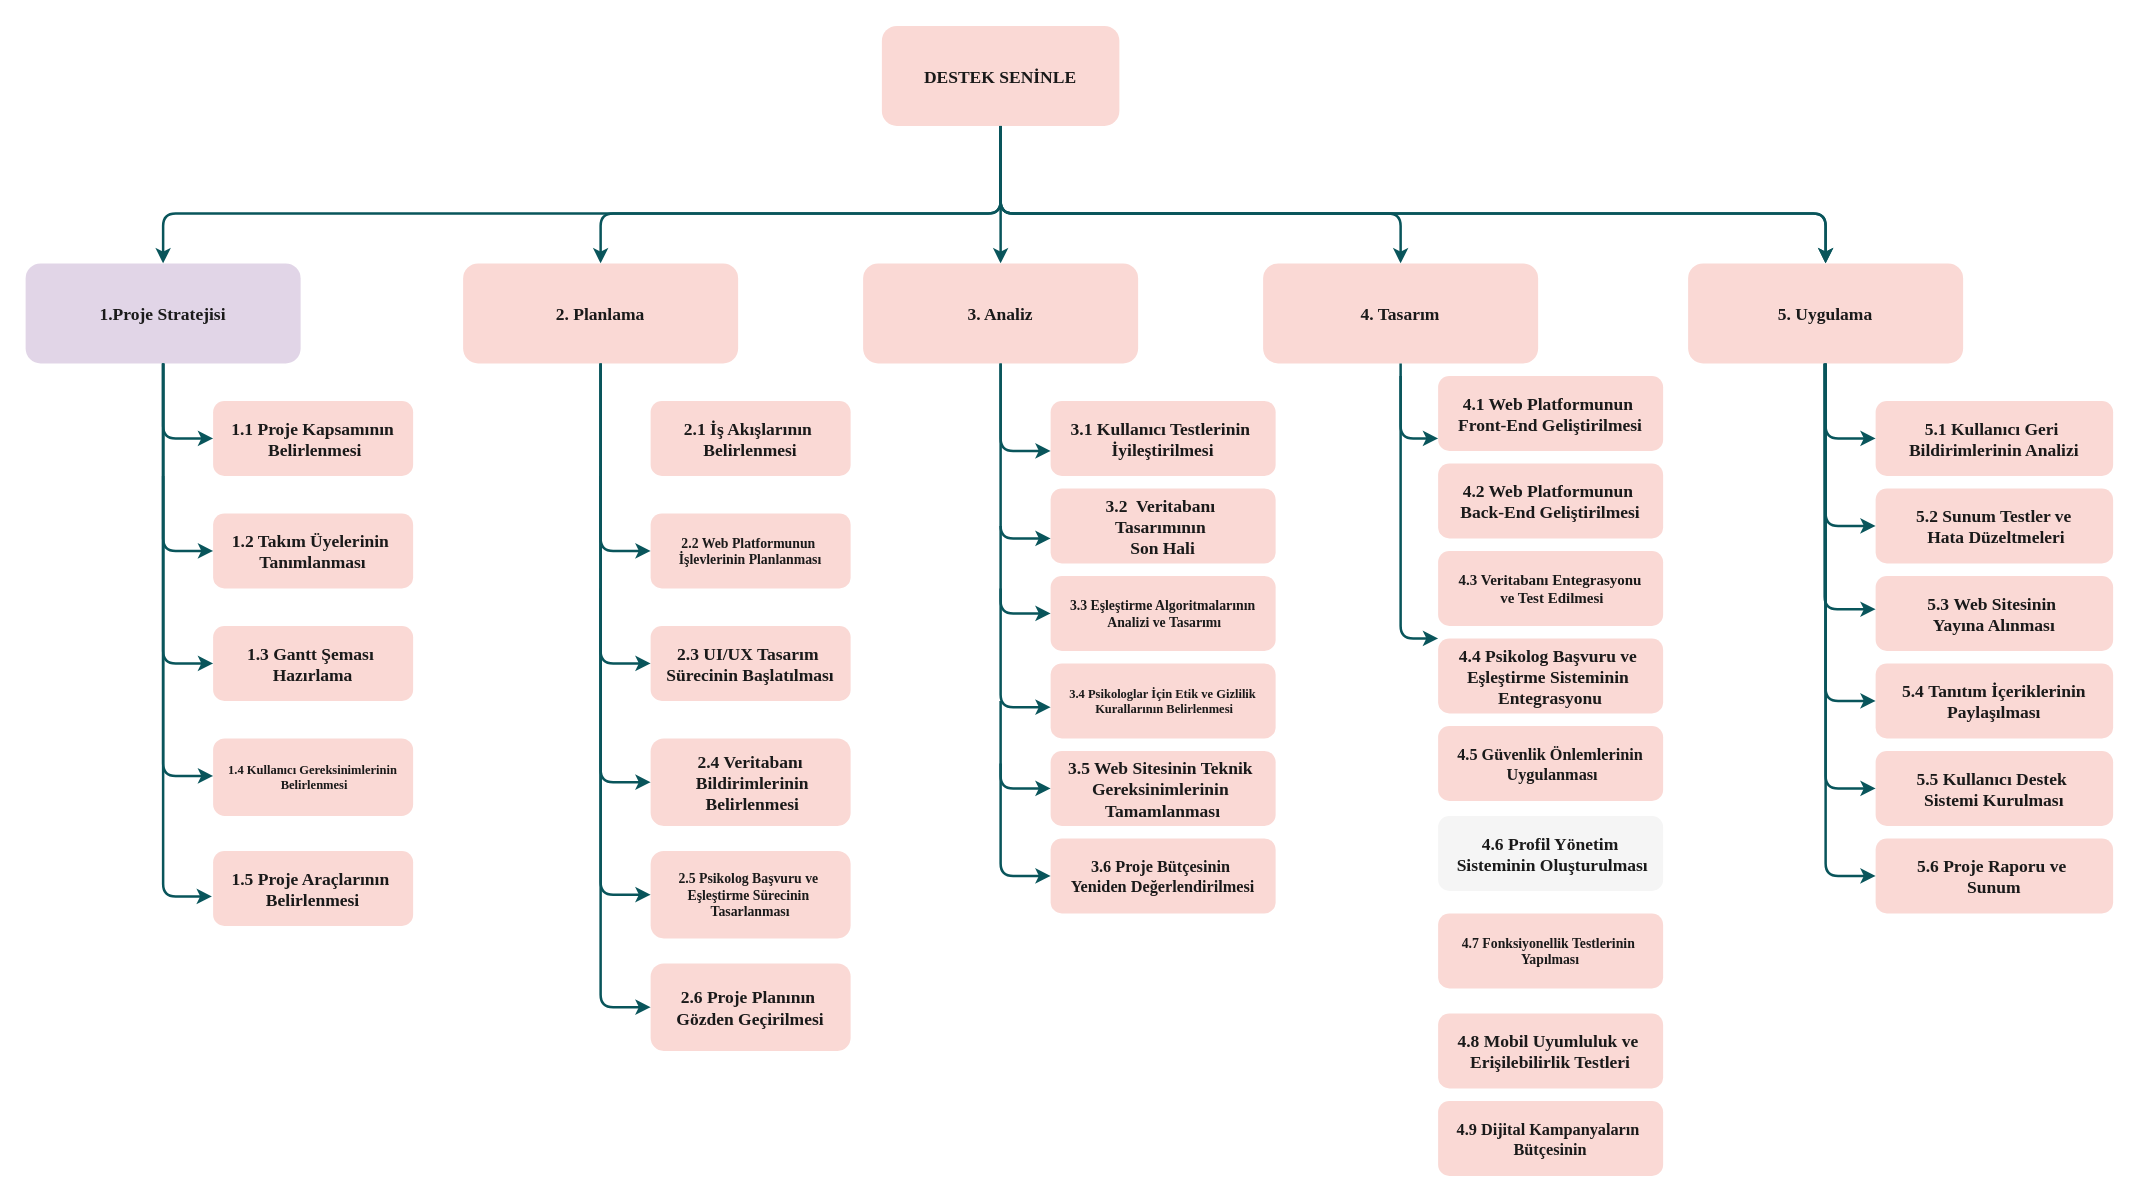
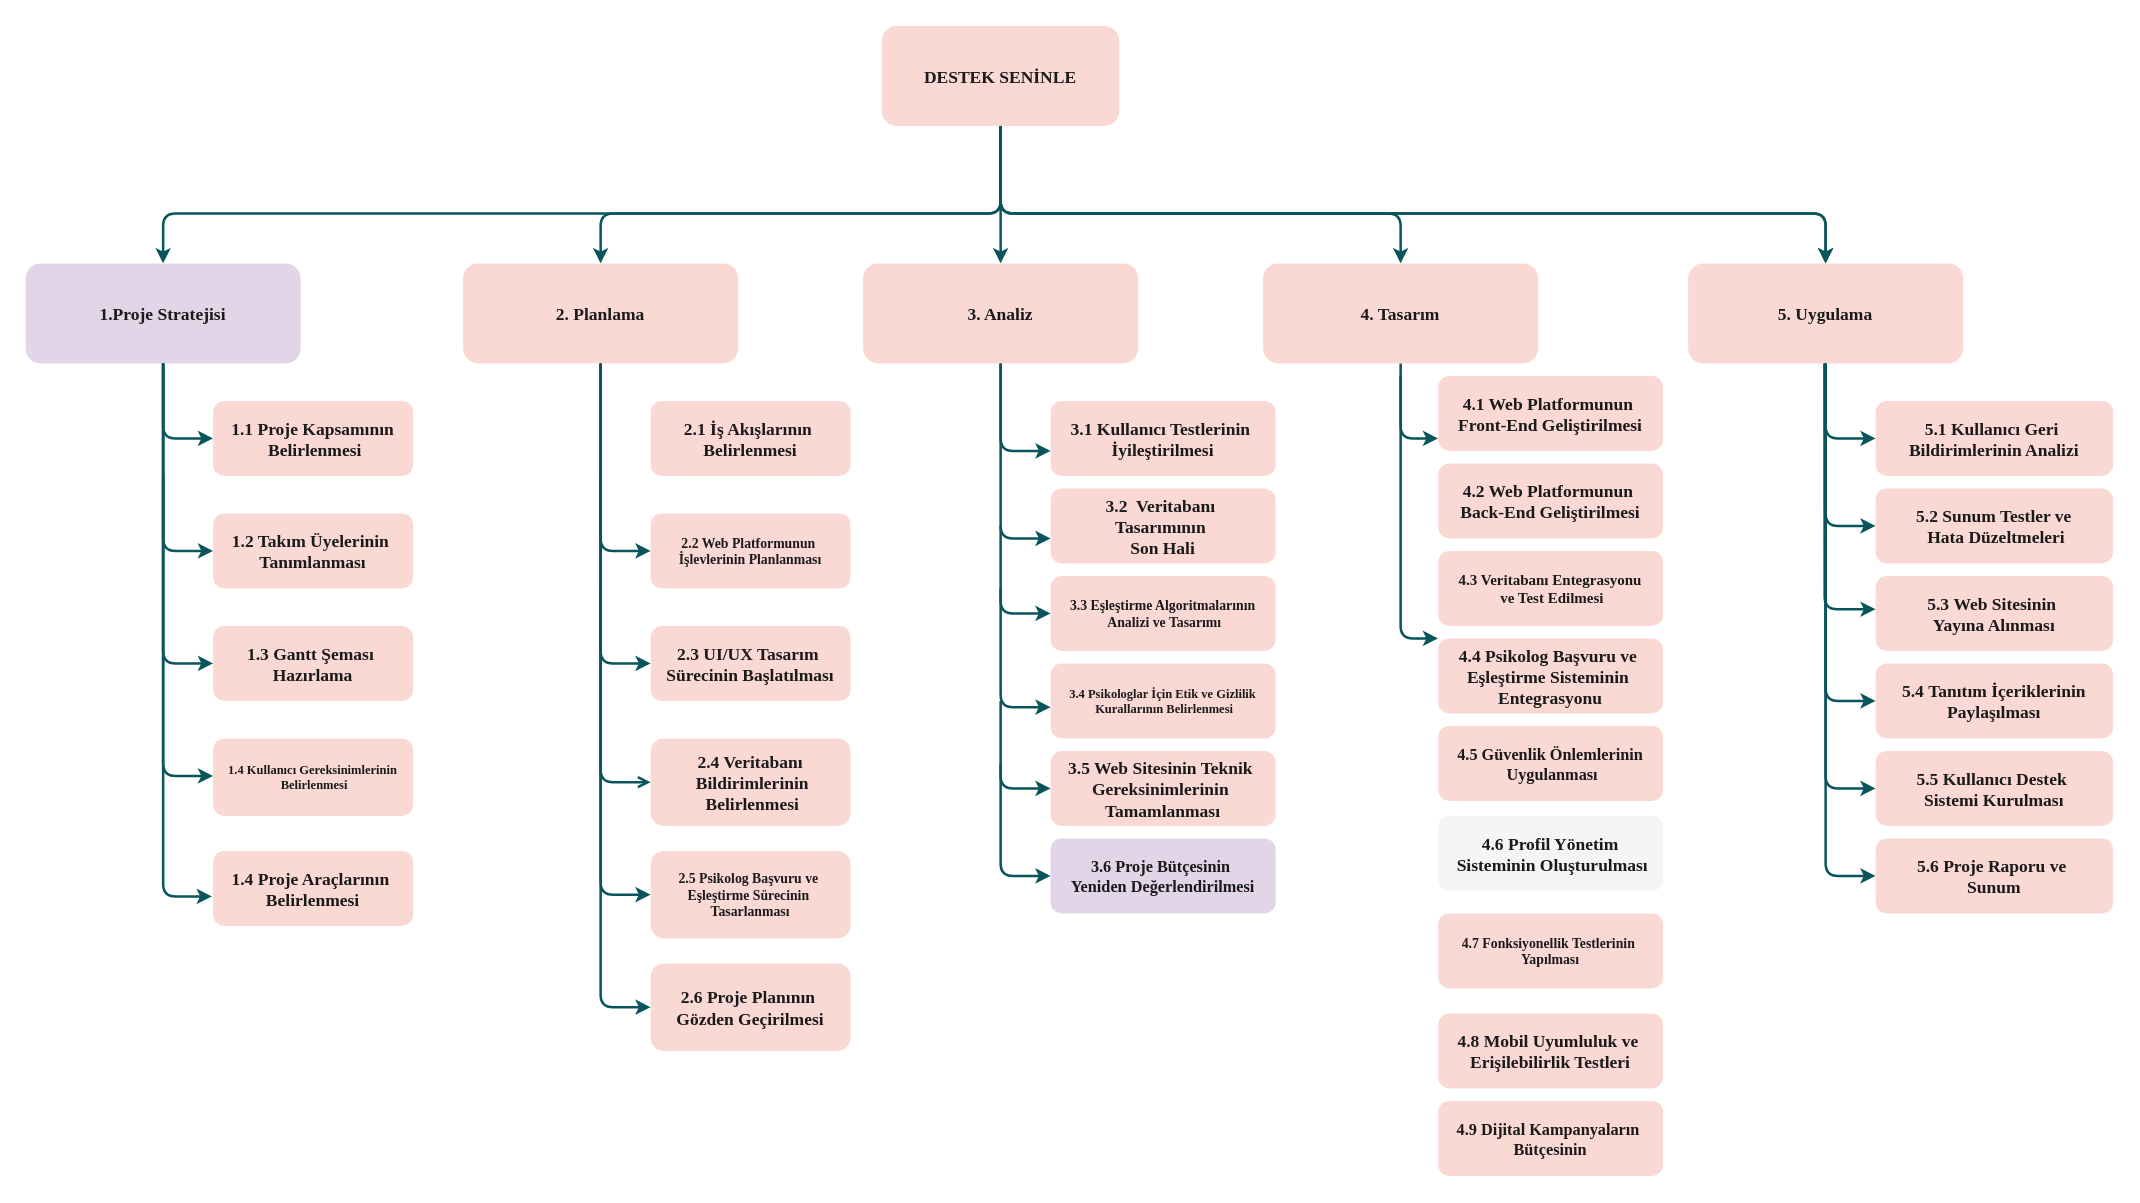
edge "2. Planlama" -> "2.4 Veritabanı Bildirimlerinin Belirlenmesi": arrowhead classic -> open
node "3.6 Proje Bütçesinin Yeniden Değerlendirilmesi": fillcolor #fad9d5 -> #e1d5e7
node "1.5 Proje Araçlarının Belirlenmesi": label "1.5 Proje Araçlarının Belirlenmesi" -> "1.4 Proje Araçlarının Belirlenmesi"
